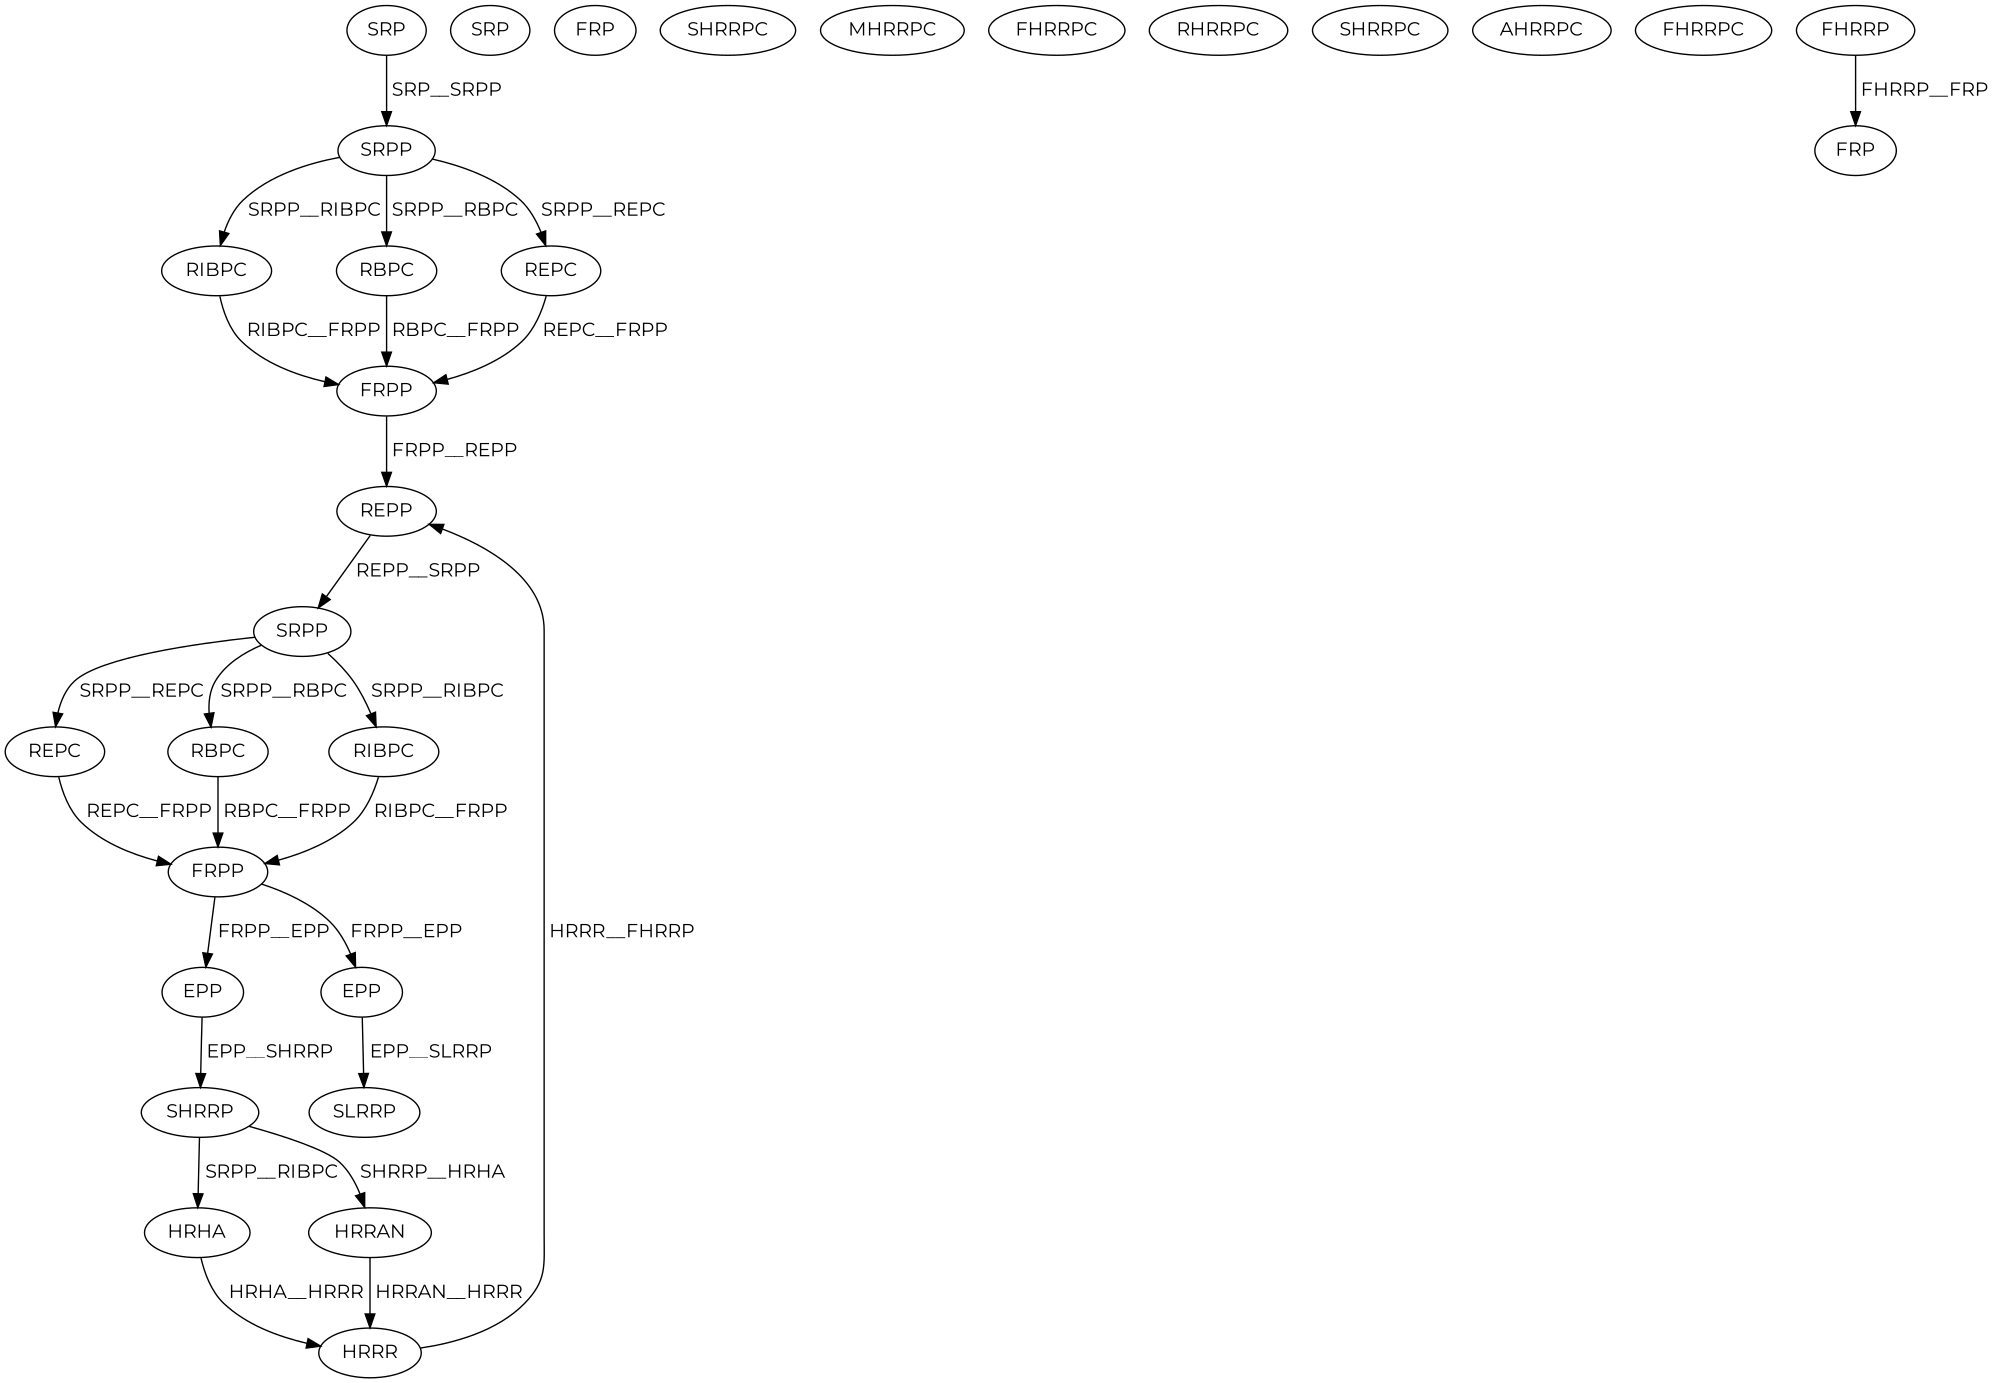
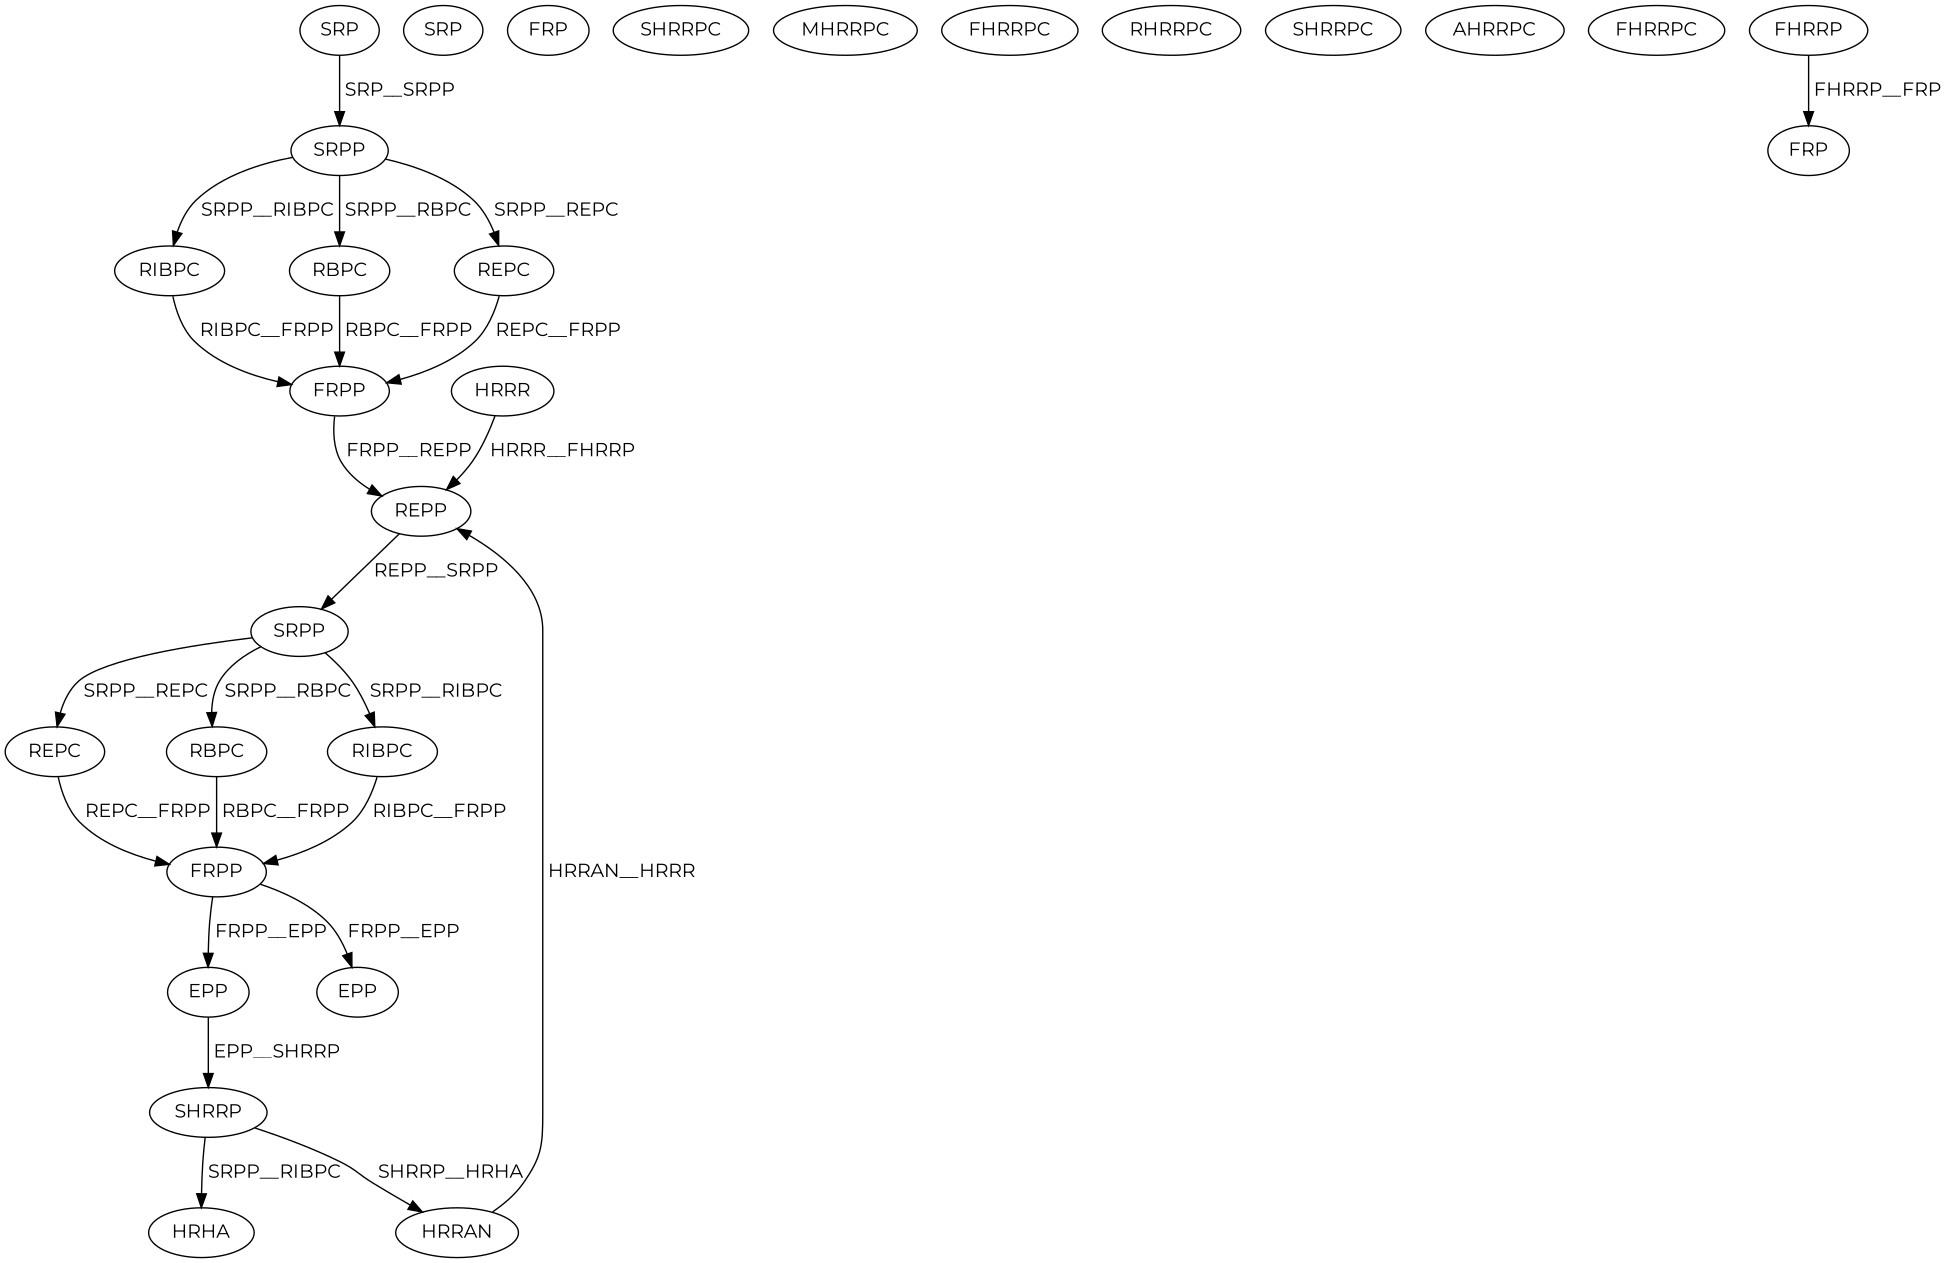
node "SLRRP": removed
edge "HRRAN" -> "HRRR": now "HRRAN" -> "REPP"
edge "HRHA" -> "HRRR": removed, label "HRHA__HRRR"
